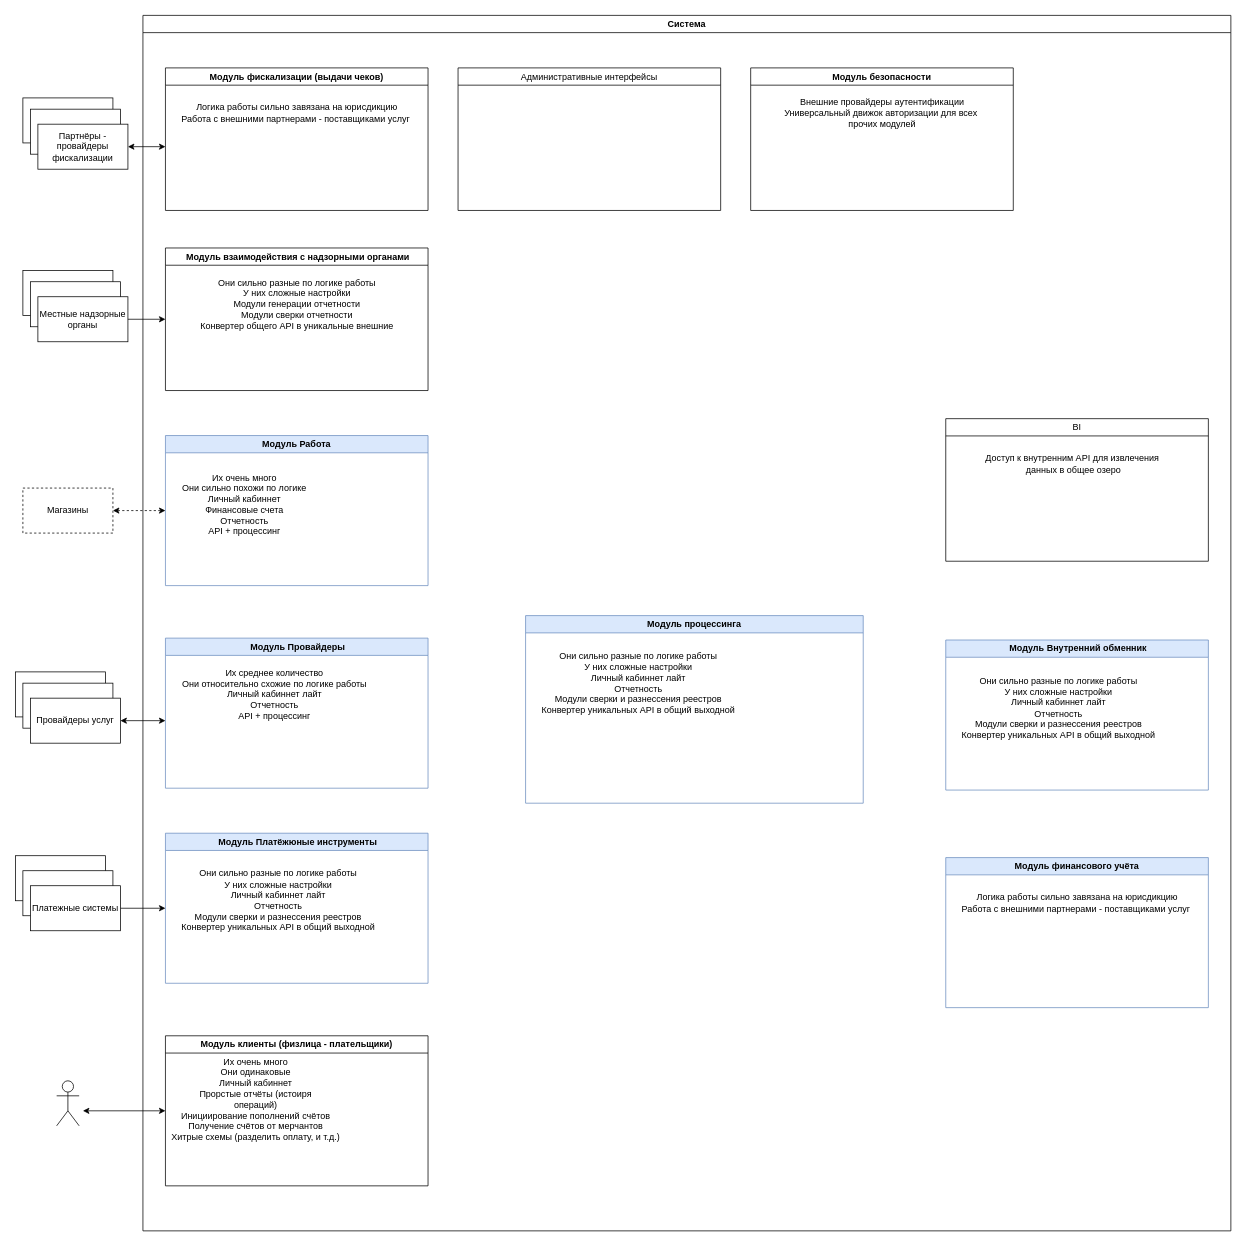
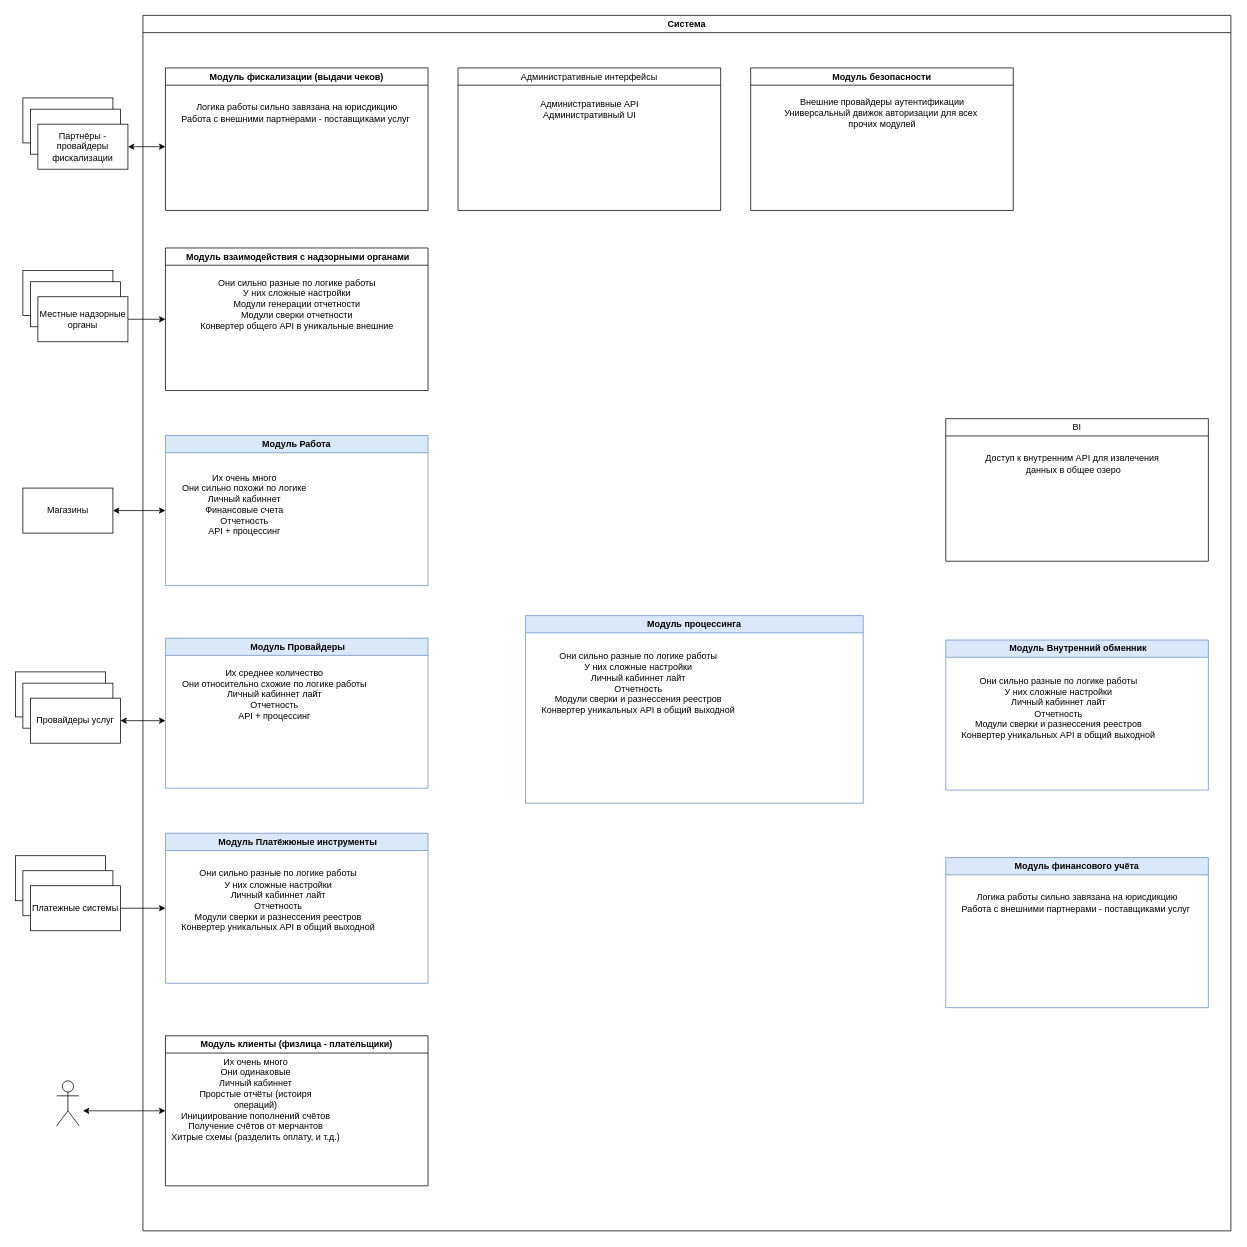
node "Административные API Административный UI": added
node "Магазины": style dashed -> solid
edge "Магазины" -- "Модуль Работа": style dashed -> solid
